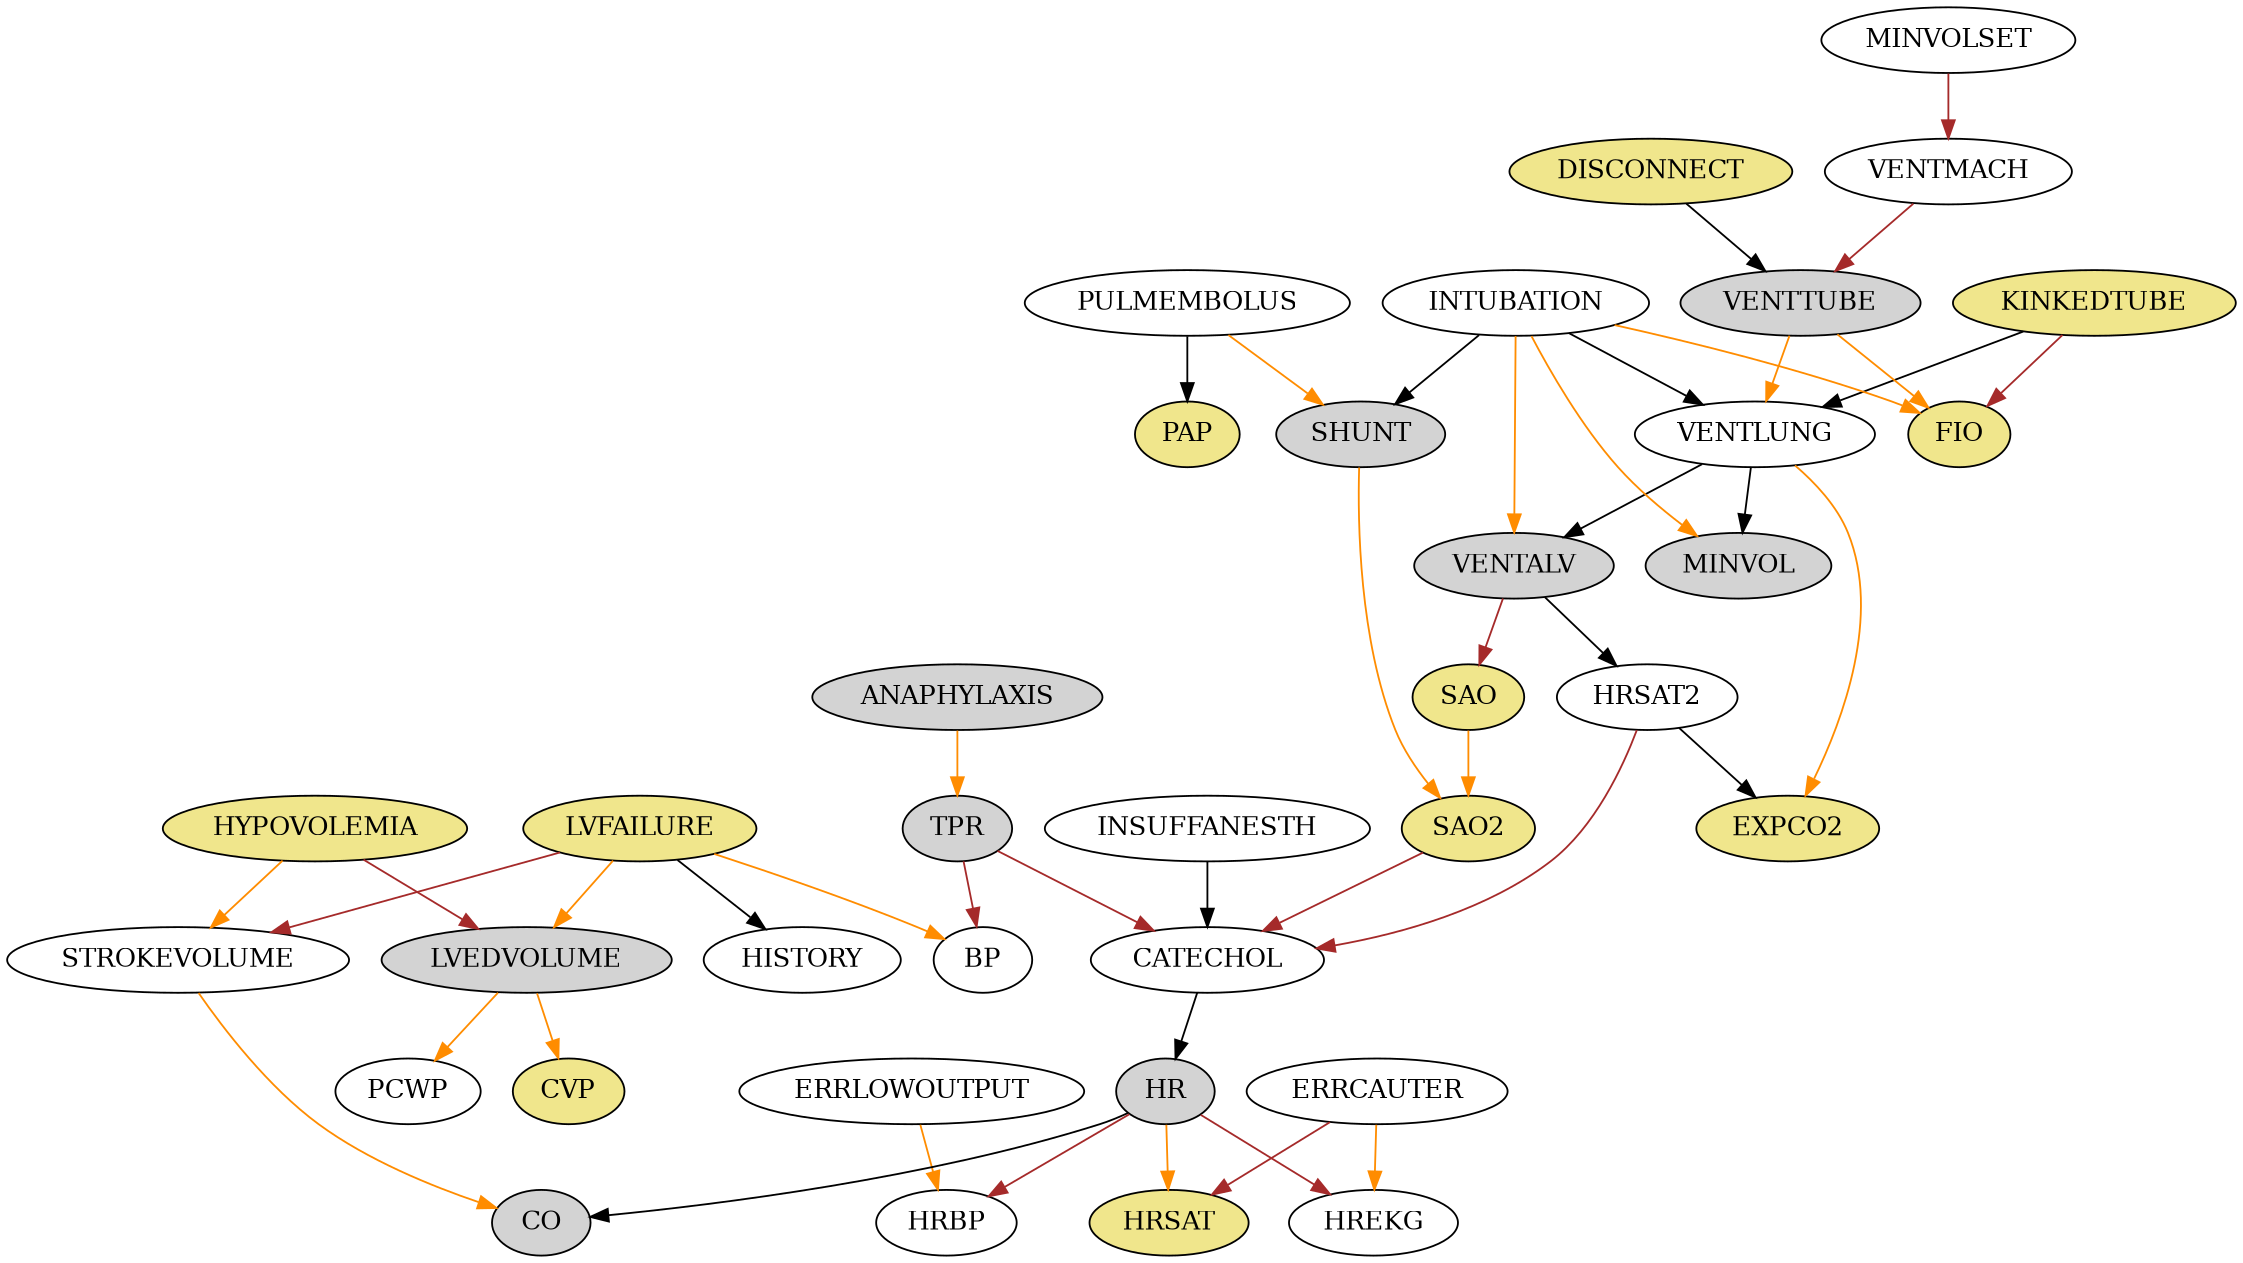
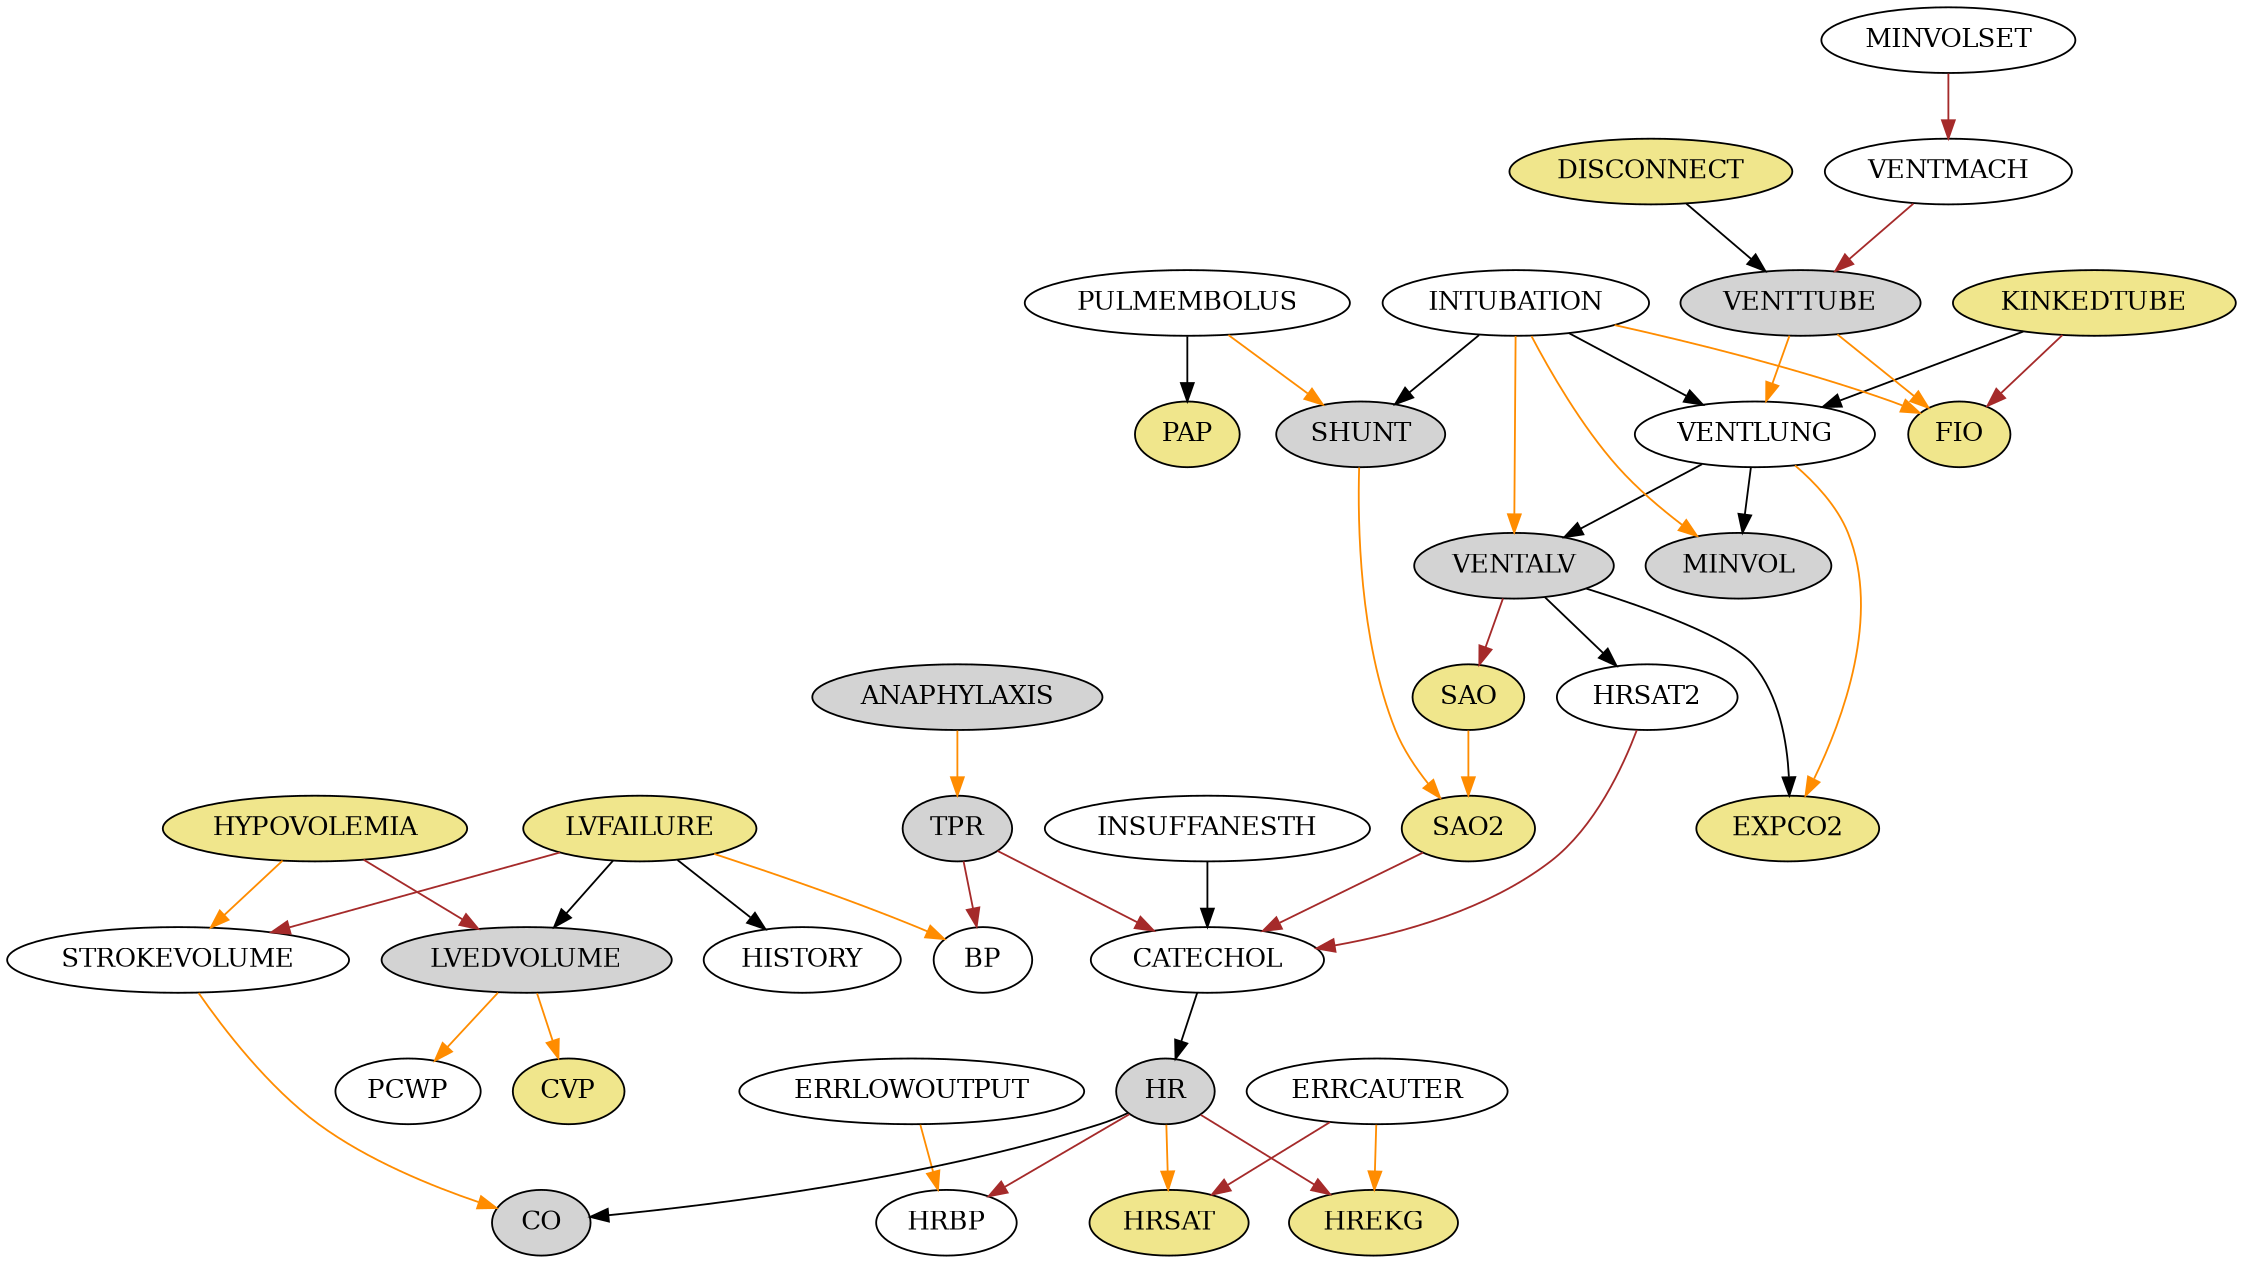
edge "HRSAT2" -> "EXPCO2": now "VENTALV" -> "EXPCO2"
edge "LVFAILURE" -> "LVEDVOLUME": color darkorange -> black
node "HREKG": fillcolor white -> khaki
